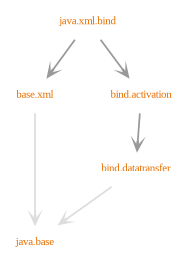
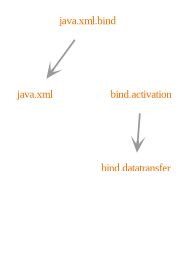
edge "java.xml.bind" -> "bind.activation": removed
node "base.xml": label "base.xml" -> "java.xml"
node "java.base": removed
